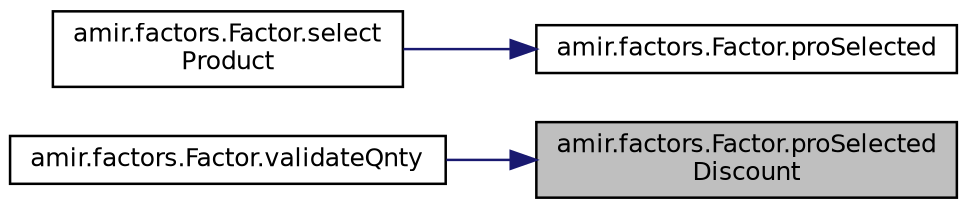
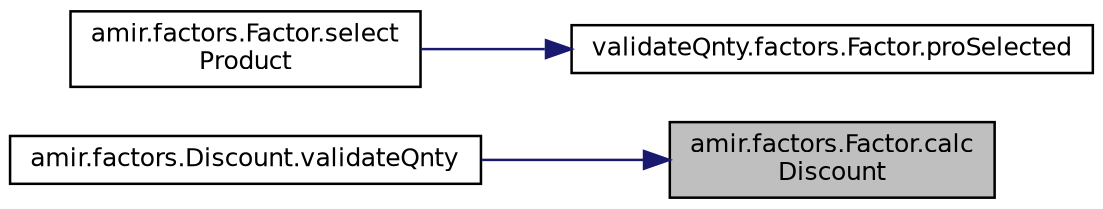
node "amir.factors.Factor.proSelected": label "amir.factors.Factor.proSelected" -> "validateQnty.factors.Factor.proSelected"
node "amir.factors.Factor.validateQnty": label "amir.factors.Factor.validateQnty" -> "amir.factors.Discount.validateQnty"
node "amir.factors.Factor.proSelected Discount": label "amir.factors.Factor.proSelected Discount" -> "amir.factors.Factor.calc Discount"
